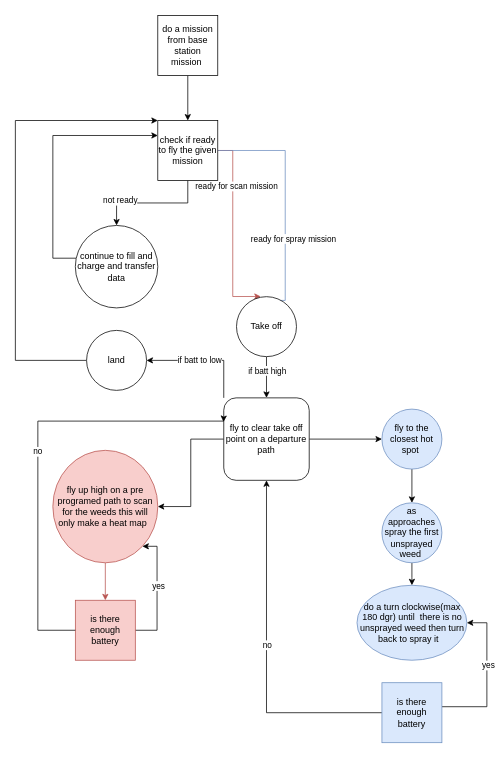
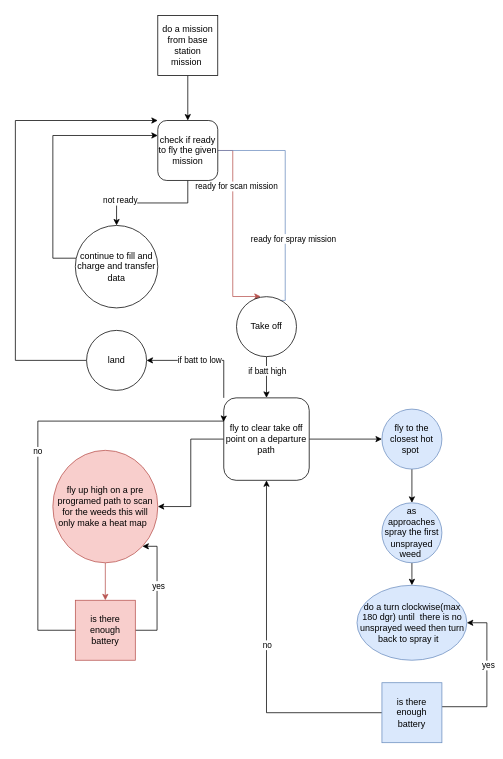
node "check if ready to fly the given mission": shape rectangle -> rounded rectangle
